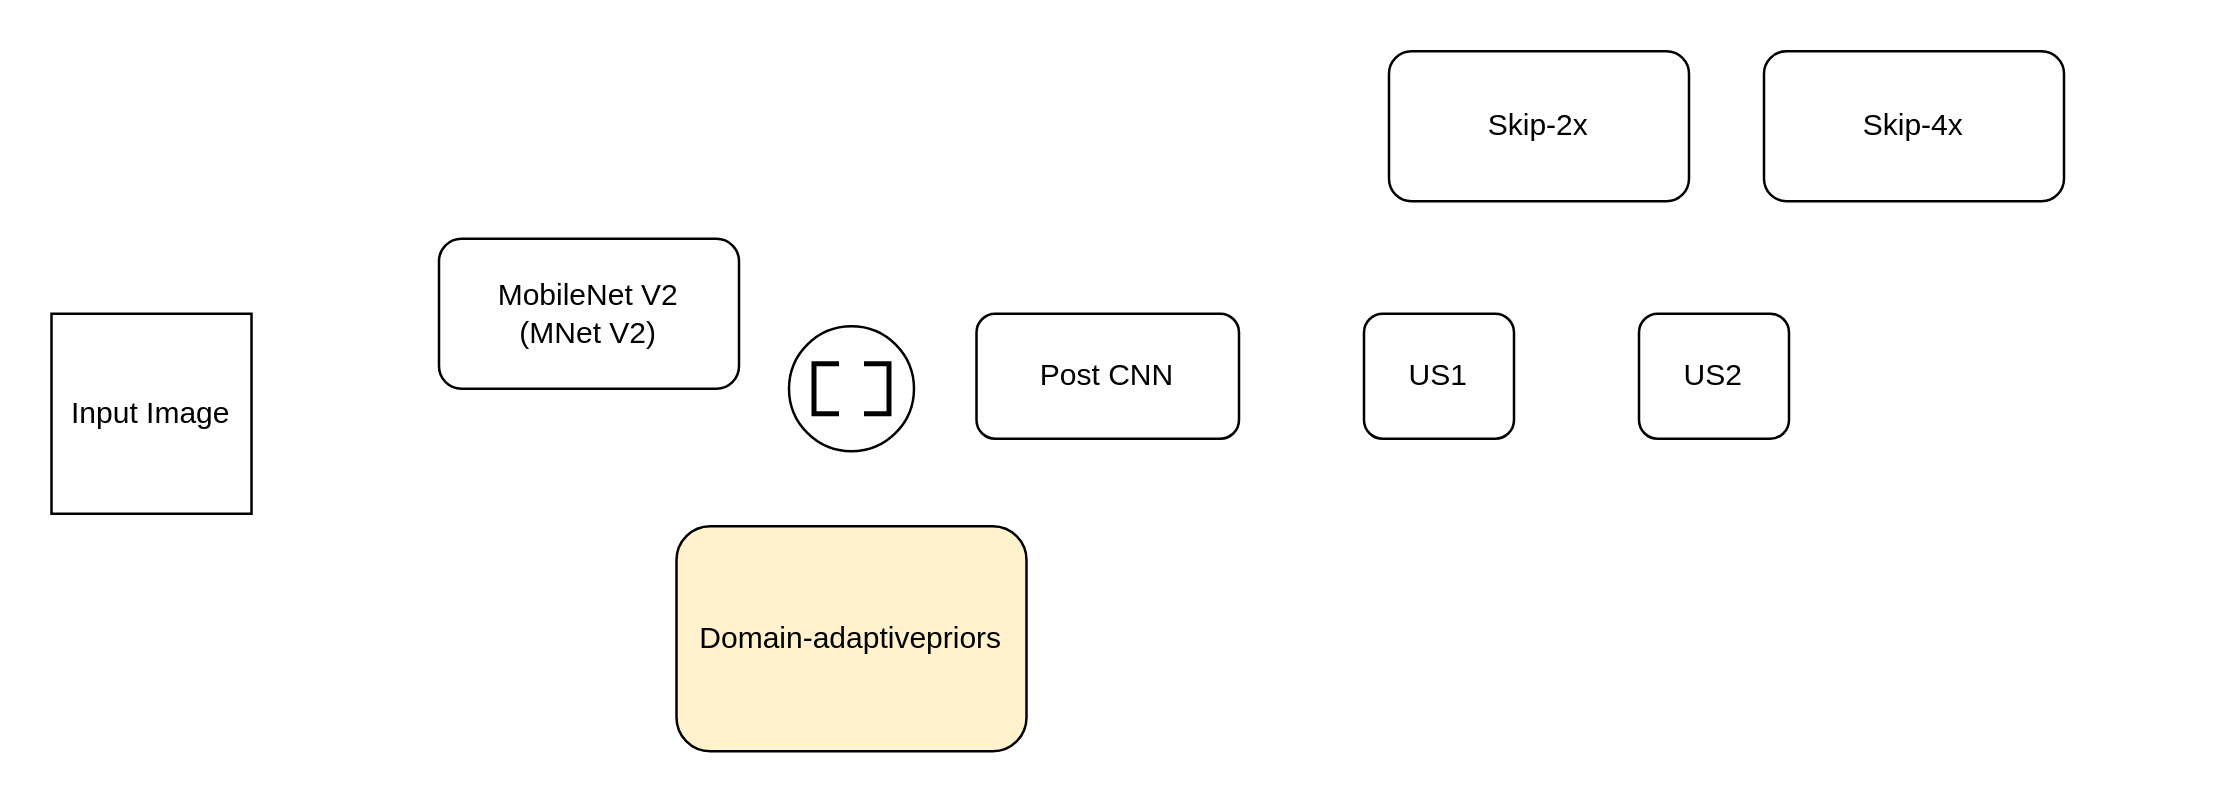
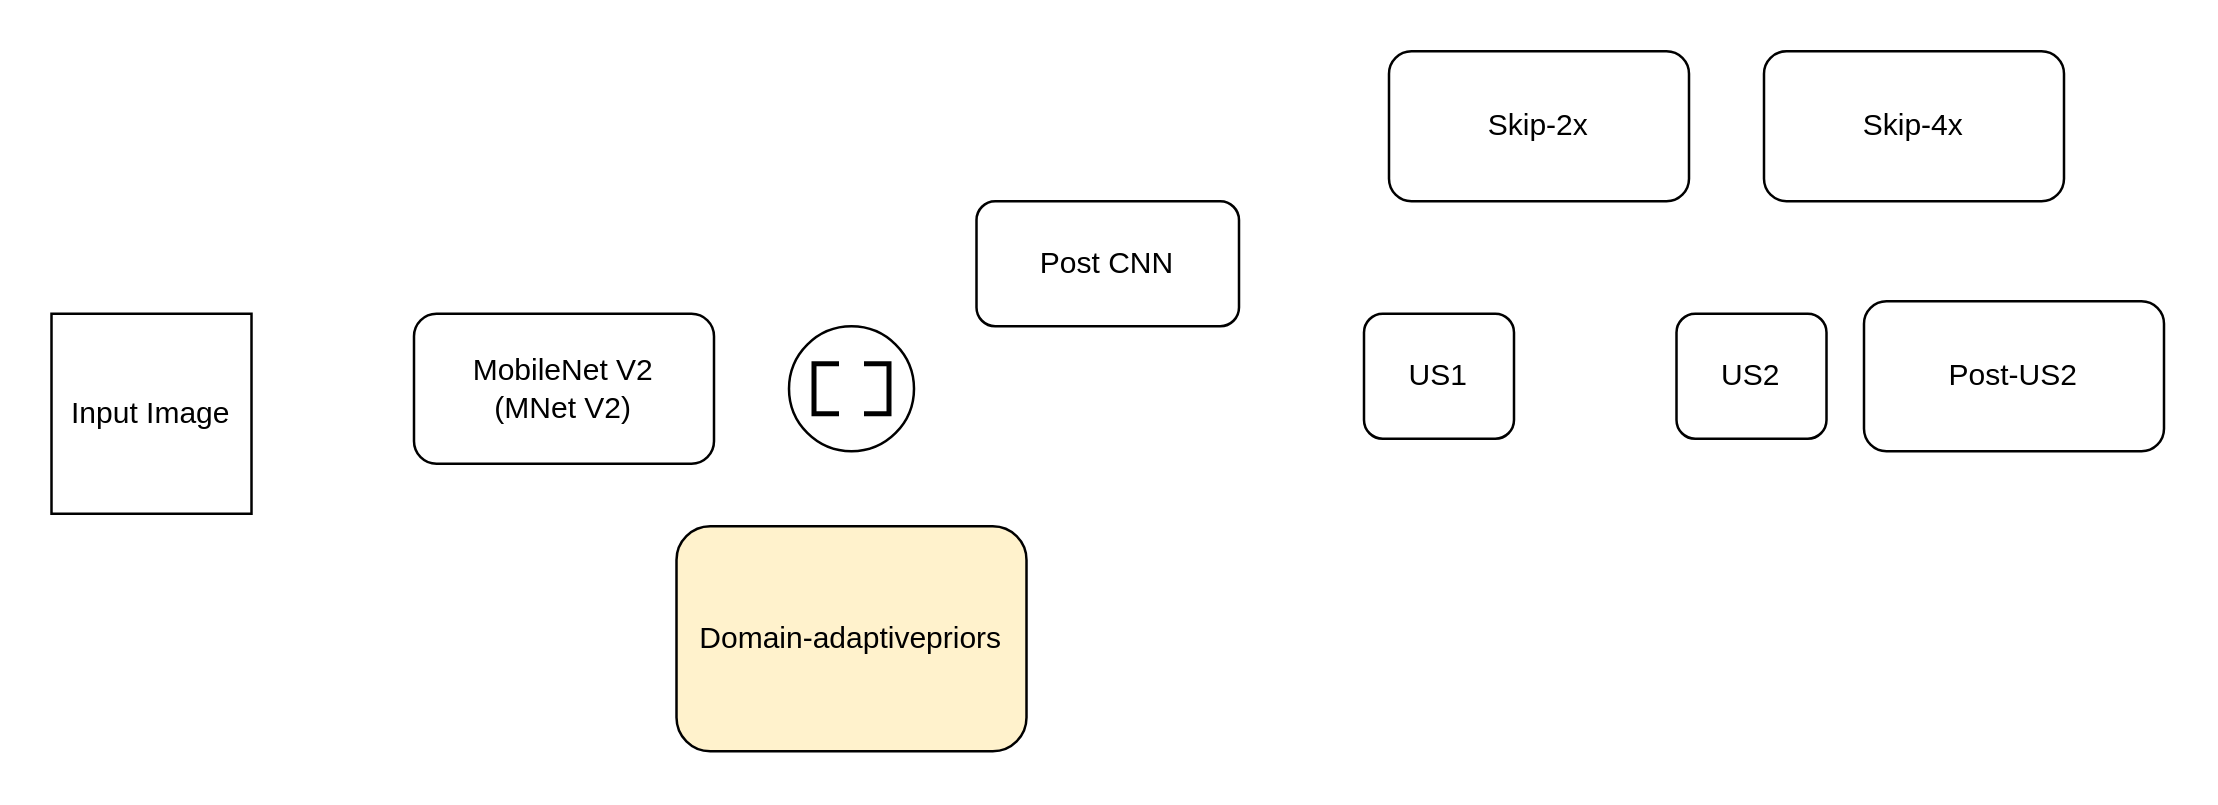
node "MobileNet V2 (MNet V2)": moved (589, 314) -> (564, 389)
node "Post CNN": moved (1108, 376) -> (1108, 264)
node "US2": moved (1714, 376) -> (1751, 376)
node "Post-US2": added
